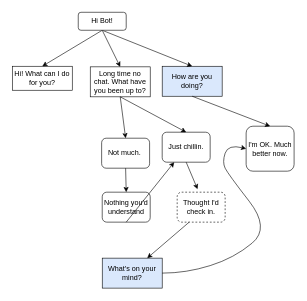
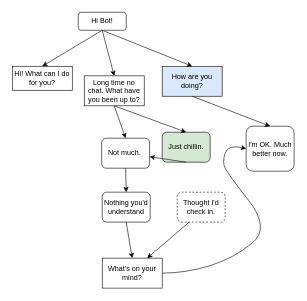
node "Long time no chat. What have you been up to?": moved (120, 82) -> (114, 91)
node "Just chillin.": fillcolor #ffffff -> #d5e8d4
edge "Just chillin." -> "Thought I'd check in.": now "Just chillin." -> "Not much."
edge "Nothing you'd understand" -> "Just chillin.": now "Nothing you'd understand" -> "What's on your mind?"
node "What's on your mind?": fillcolor #dae8fc -> #ffffff
